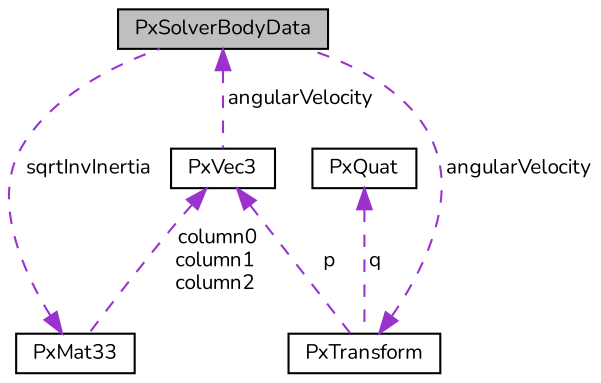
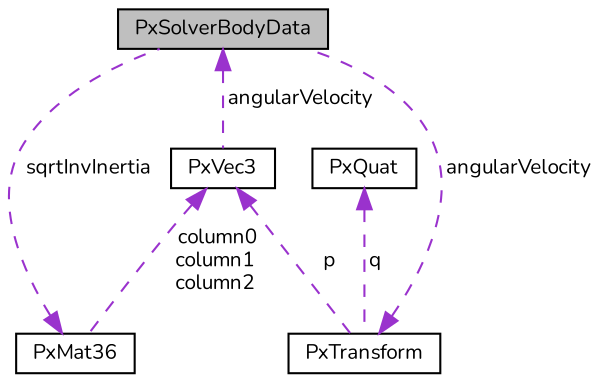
node "PxMat33": label "PxMat33" -> "PxMat36"
